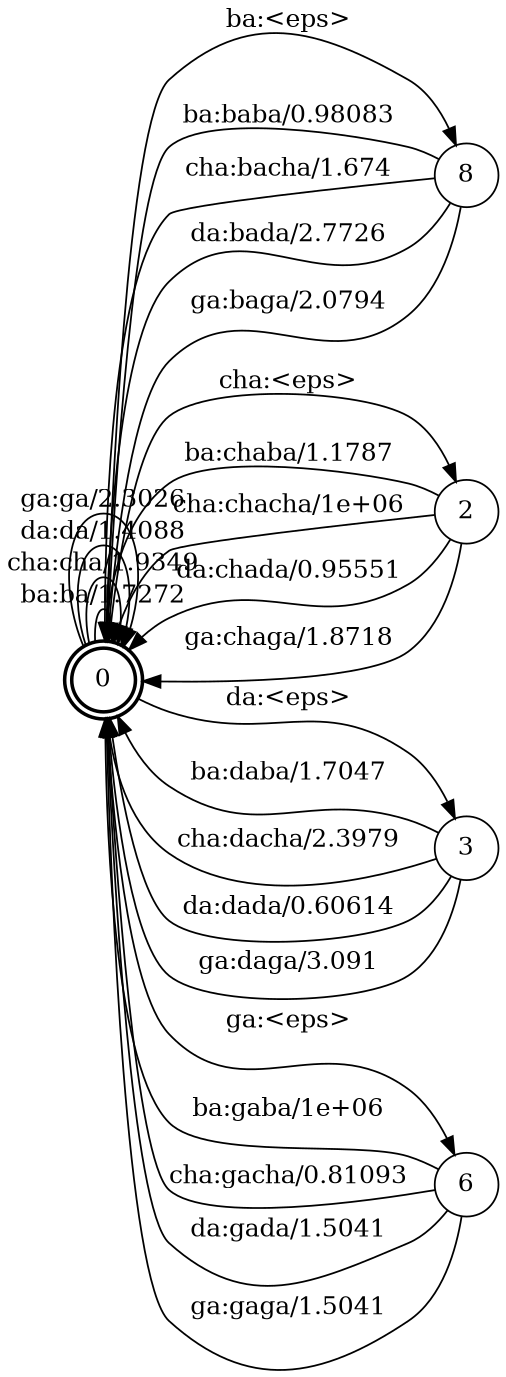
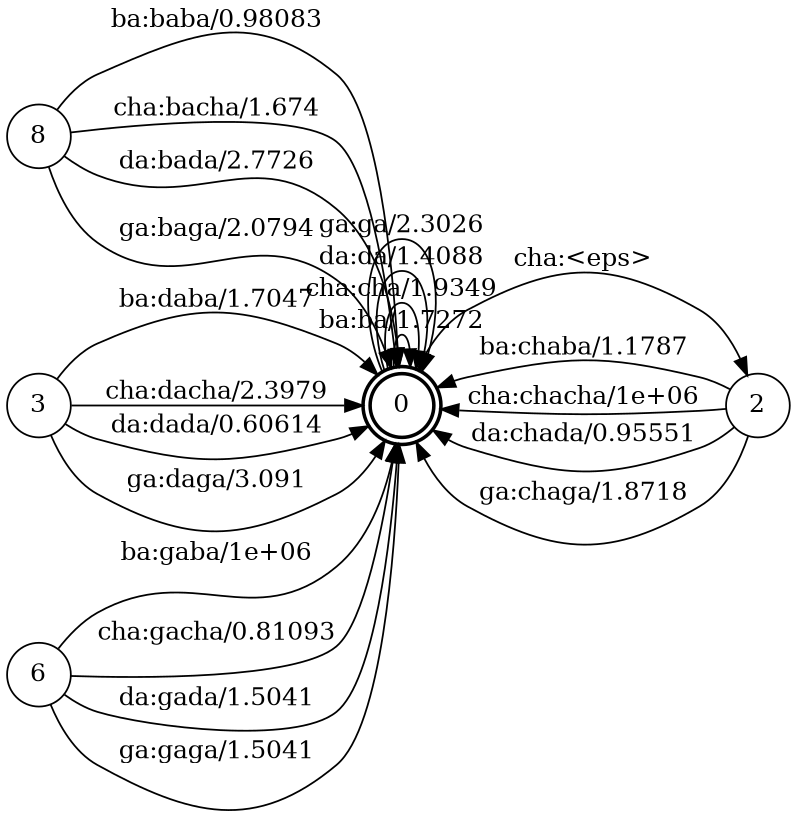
edge "0" -> "8": removed, label "ba:<eps>"
edge "0" -> "3": removed, label "da:<eps>"
edge "0" -> "6": removed, label "ga:<eps>"
